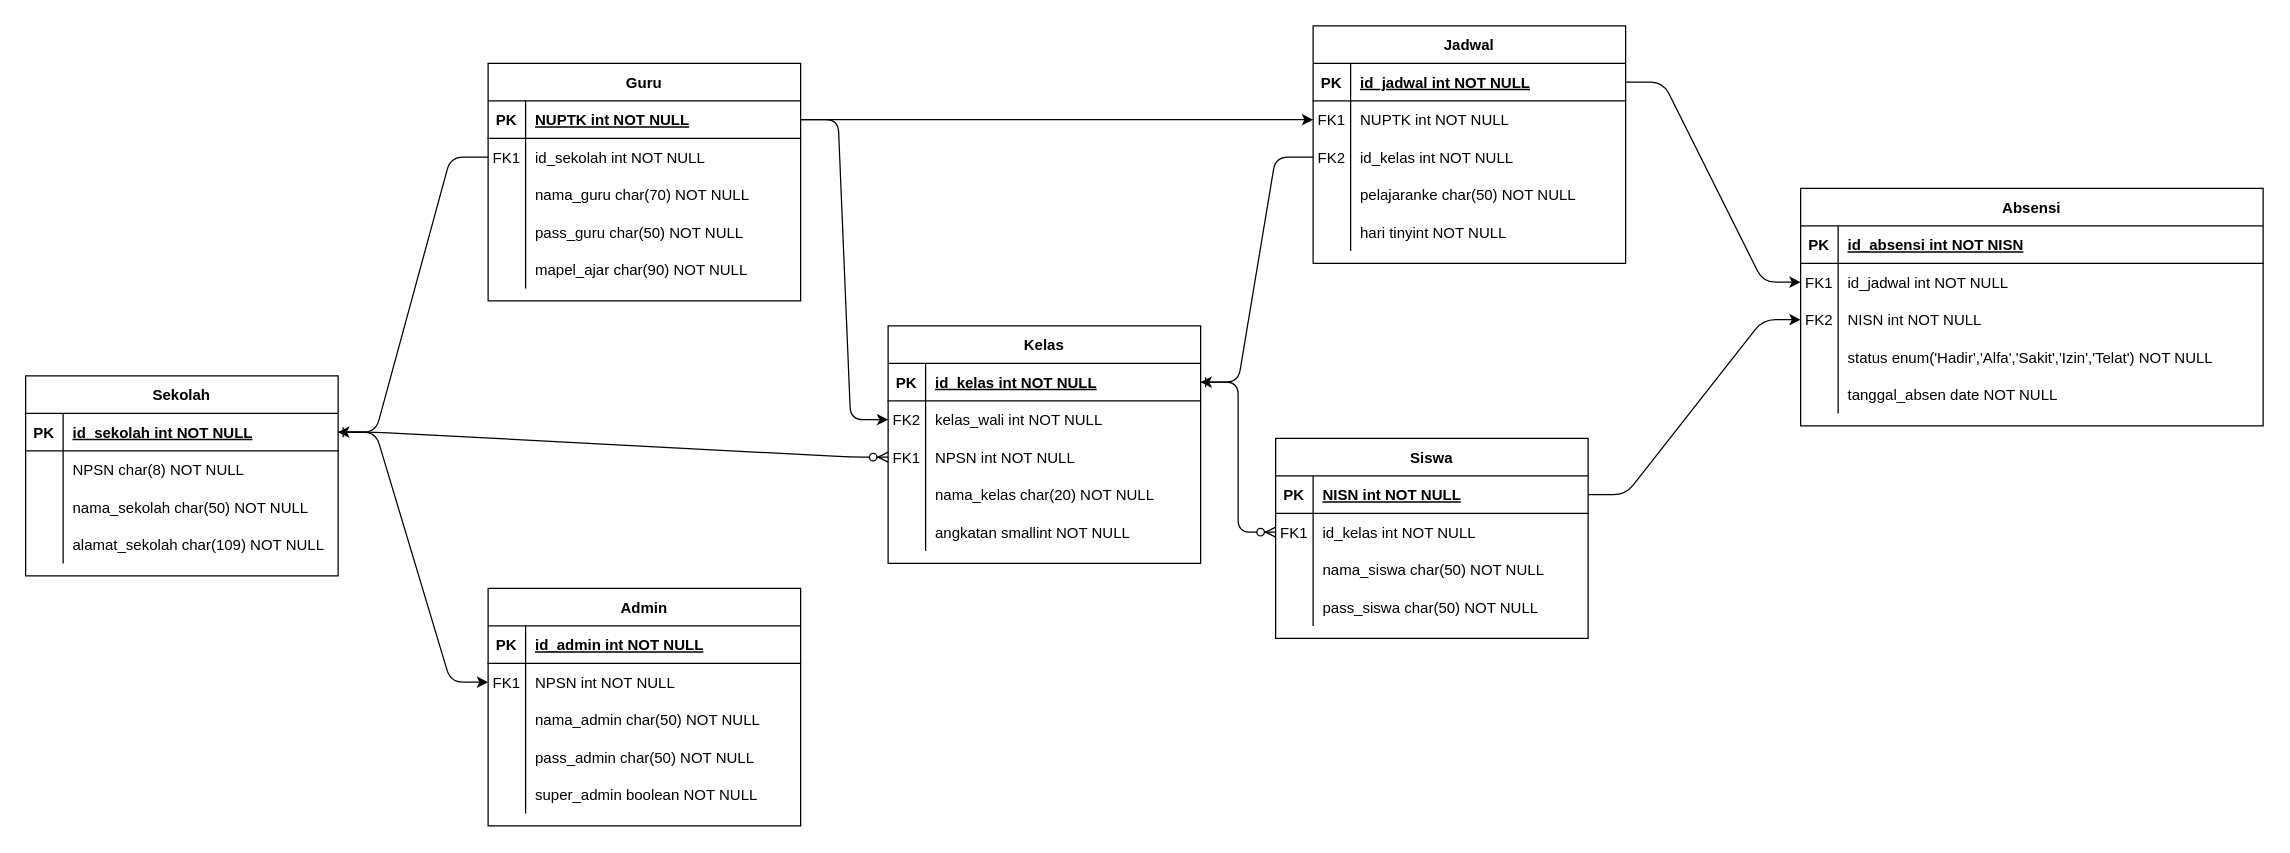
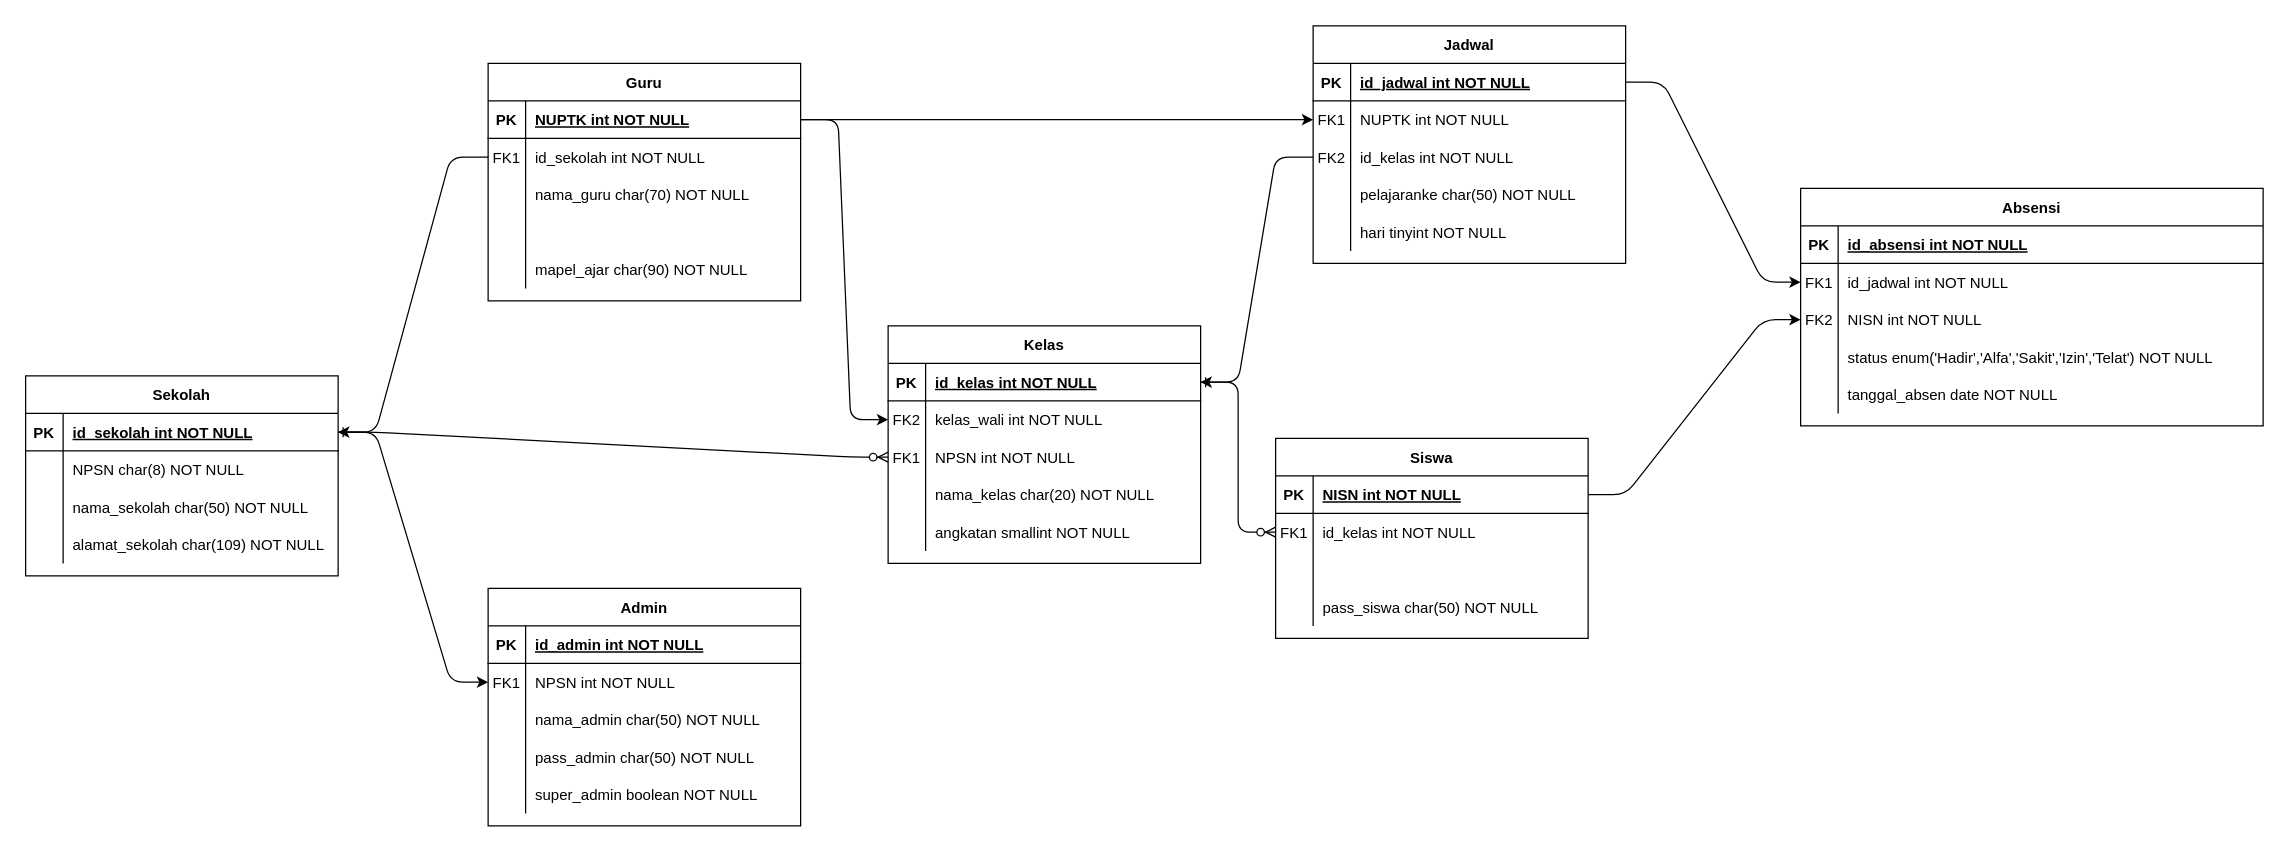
node "pass_guru char(50) NOT NULL": removed
node "id_absensi int NOT NISN": label "id_absensi int NOT NISN" -> "id_absensi int NOT NULL"
node "nama_siswa char(50) NOT NULL": removed
